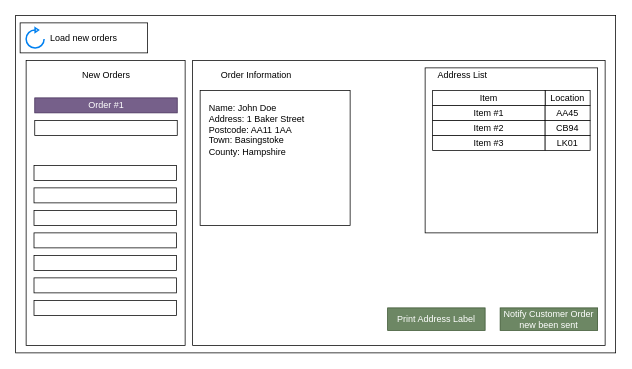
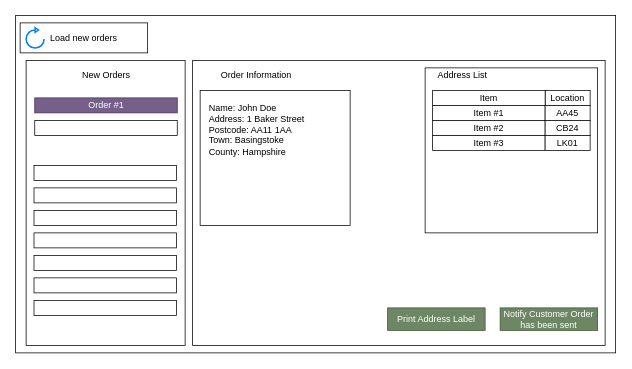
node "CB94": label "CB94" -> "CB24"
node "Notify Customer Order new been sent": label "Notify Customer Order new been sent" -> "Notify Customer Order has been sent"
